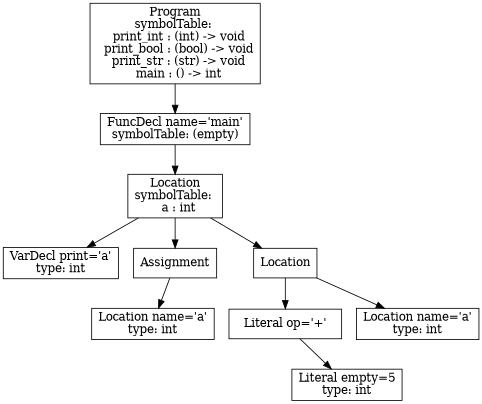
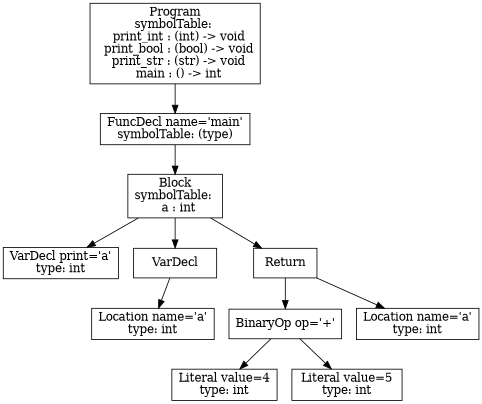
node "FuncDecl name='main' symbolTable: (empty)": label "FuncDecl name='main' symbolTable: (empty)" -> "FuncDecl name='main' symbolTable: (type)"
node "Location symbolTable: a : int": label "Location symbolTable: a : int" -> "Block symbolTable: a : int"
node "Assignment": label "Assignment" -> "VarDecl"
node "Location": label "Location" -> "Return"
node "Literal op='+'": label "Literal op='+'" -> "BinaryOp op='+'"
node "Literal value=4 type: int": added
node "Literal empty=5 type: int": label "Literal empty=5 type: int" -> "Literal value=5 type: int"
